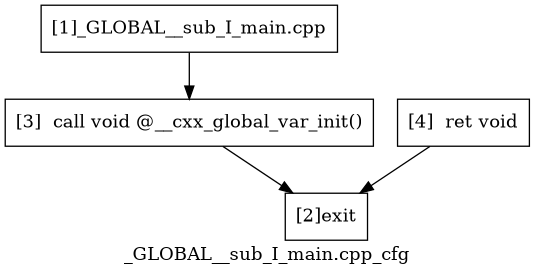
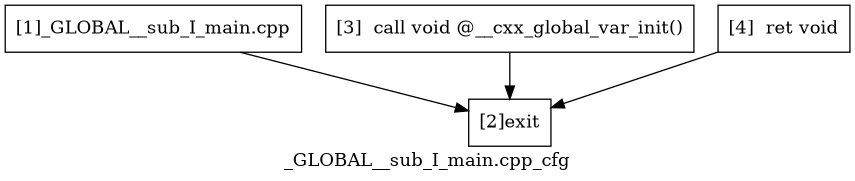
edge "[1]_GLOBAL__sub_I_main.cpp" -> "[3]  call void @__cxx_global_var_init()": now "[1]_GLOBAL__sub_I_main.cpp" -> "[2]exit"
